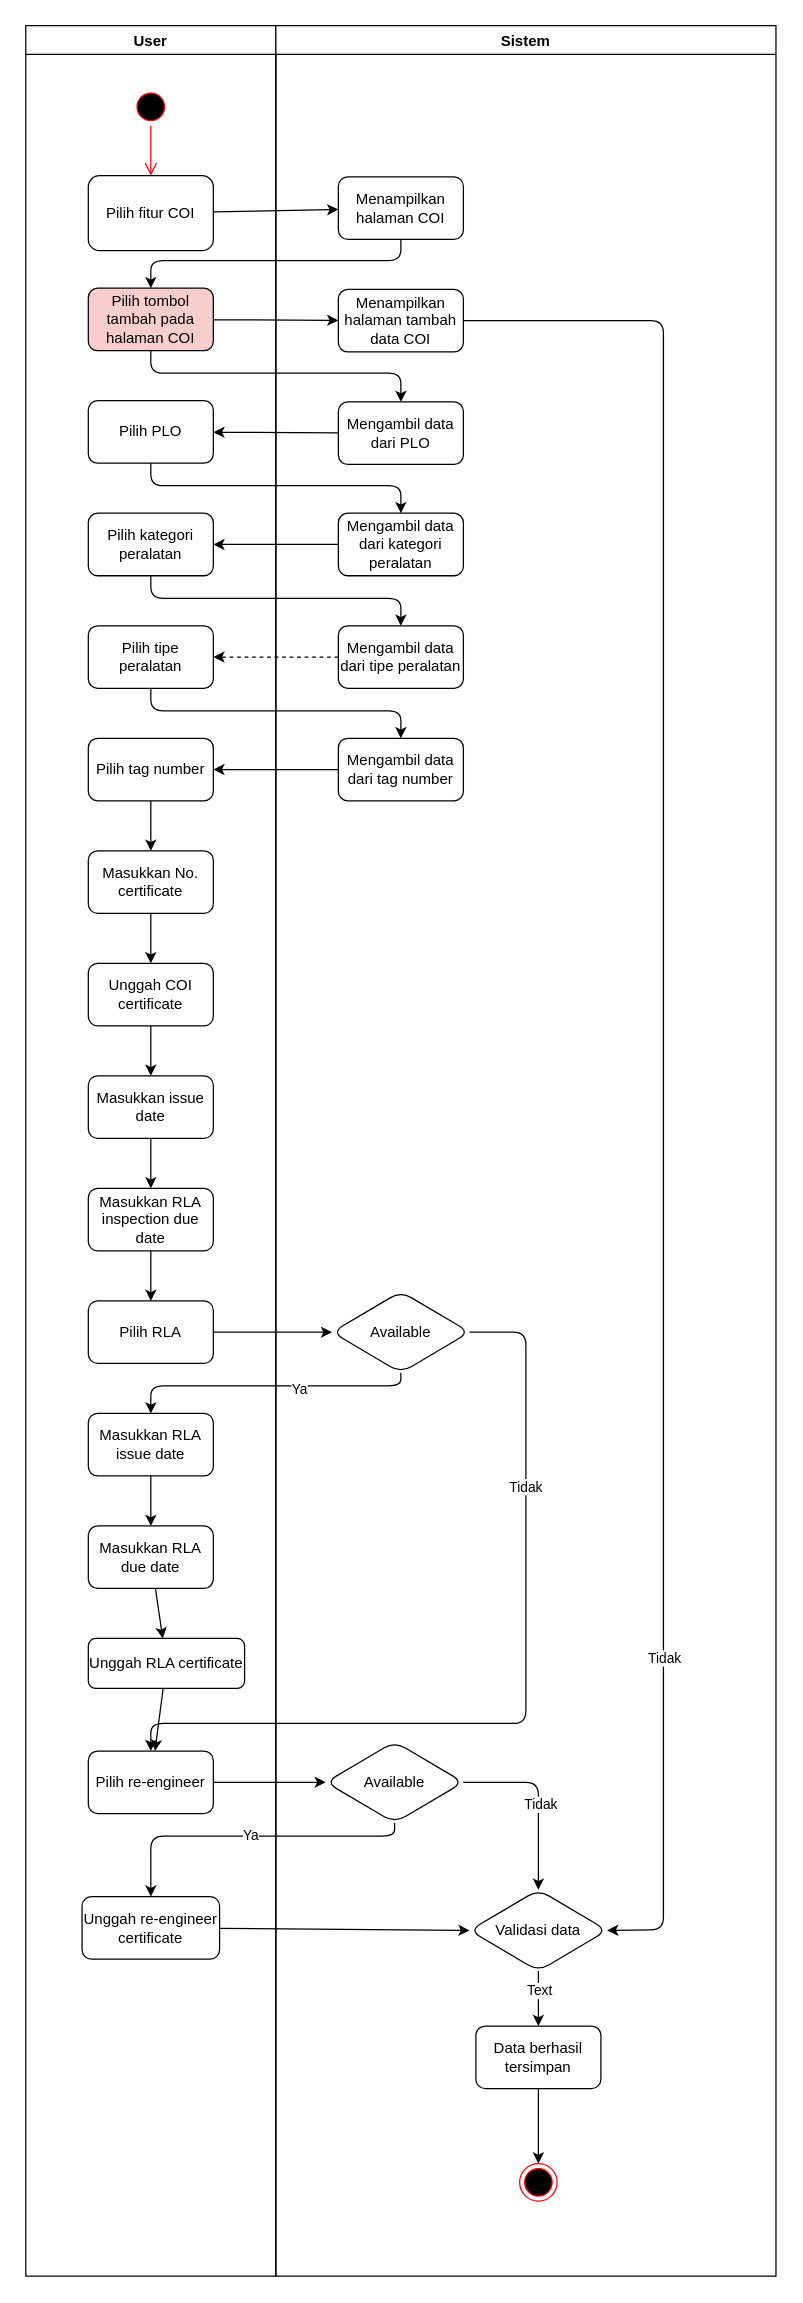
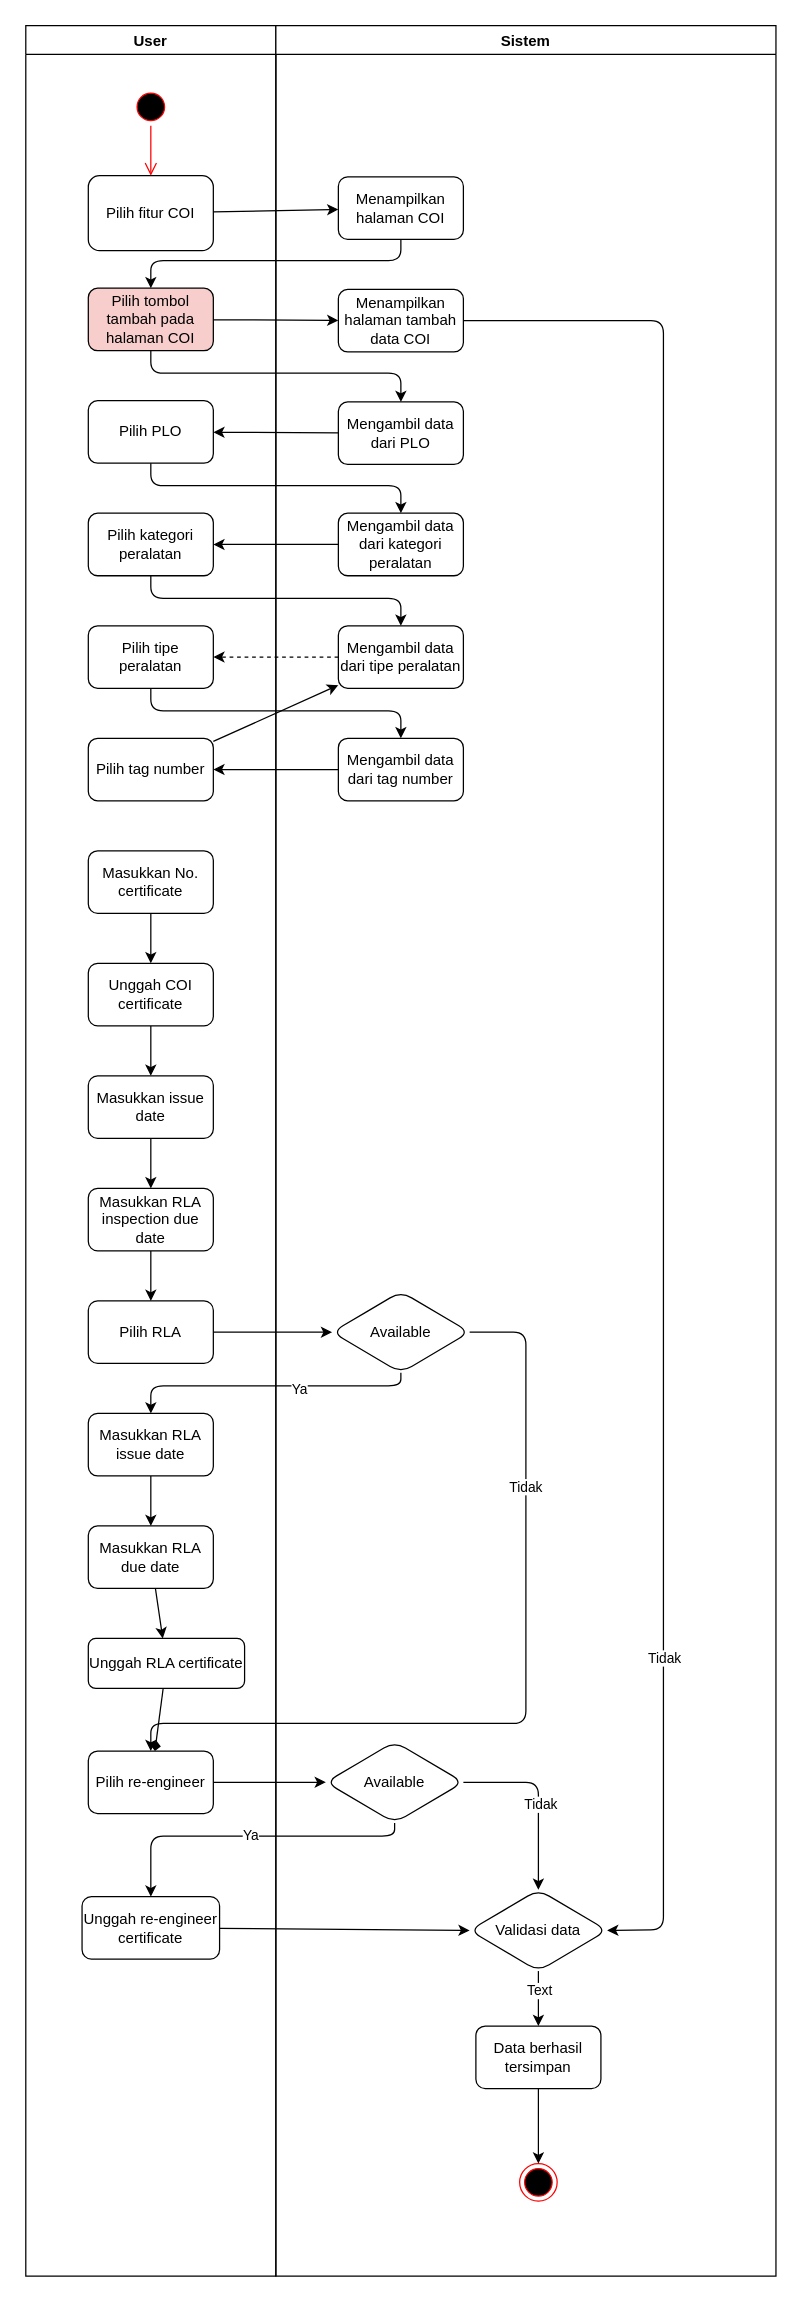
edge "Pilih tag number" -> "Masukkan No. certificate": now "Pilih tag number" -> "Mengambil data dari tipe peralatan"
edge "Unggah RLA certificate" -> "Pilih re-engineer": arrowhead classic -> diamond
